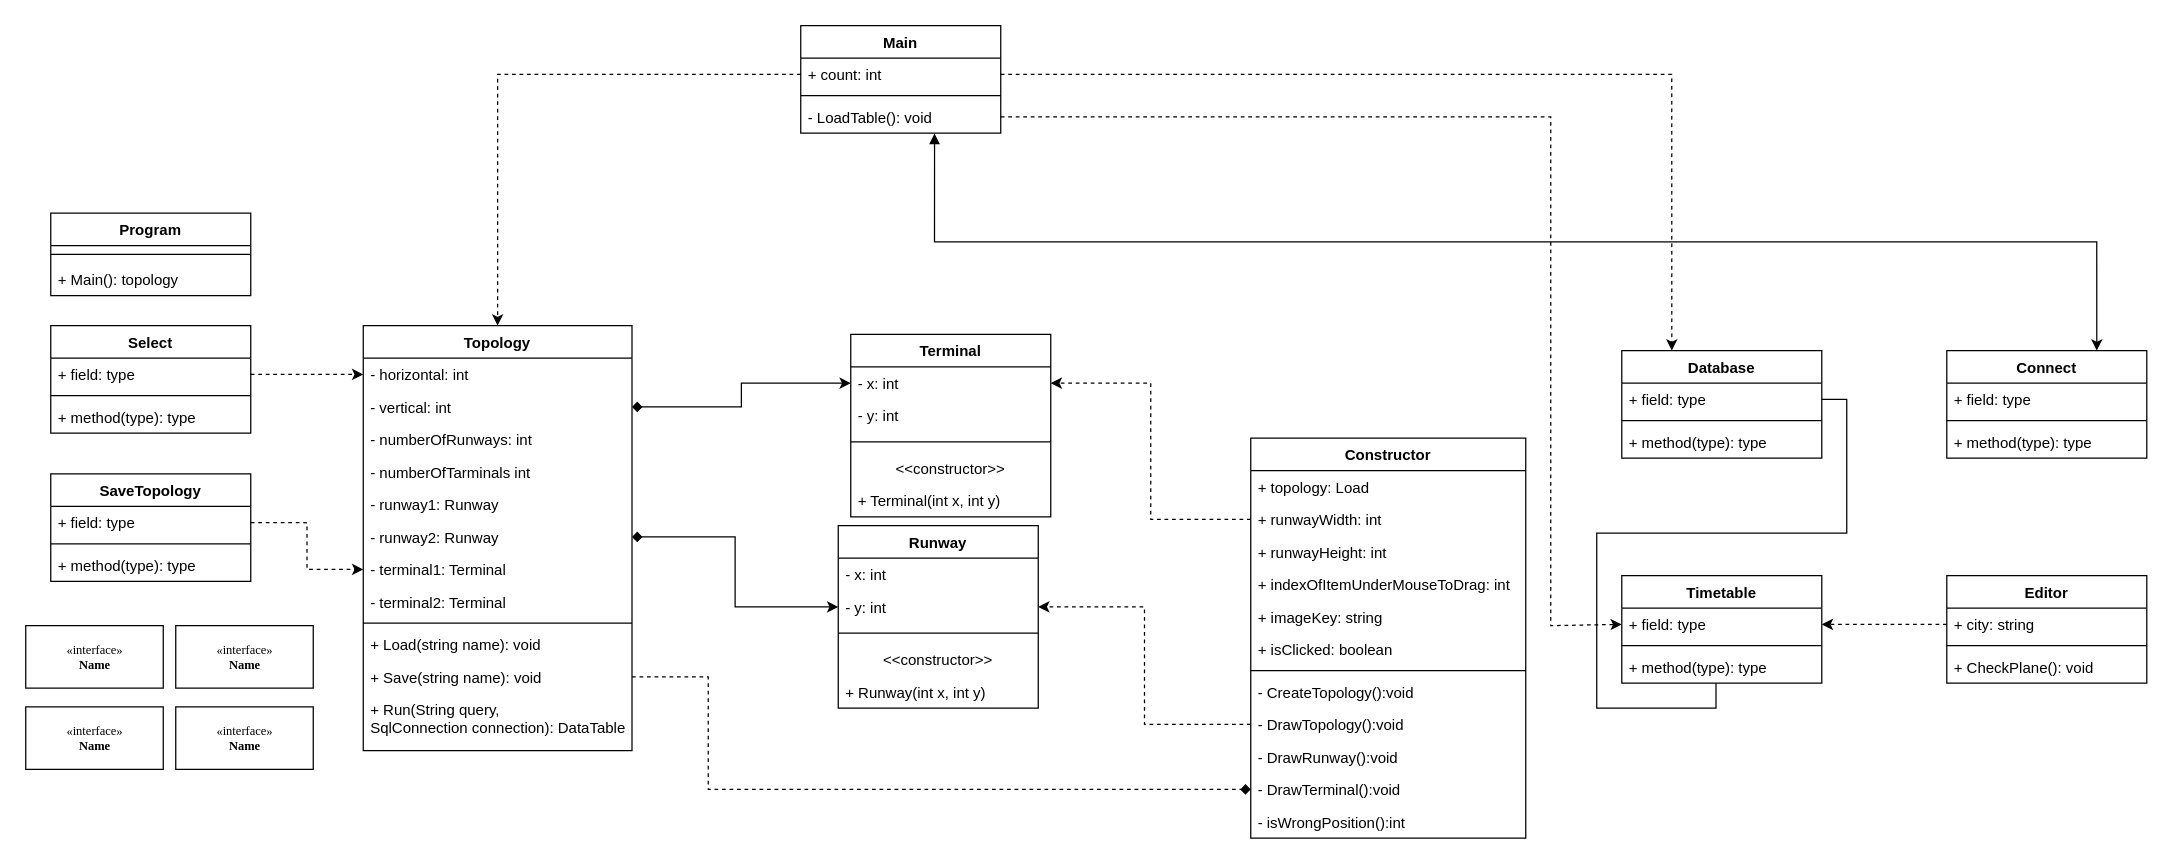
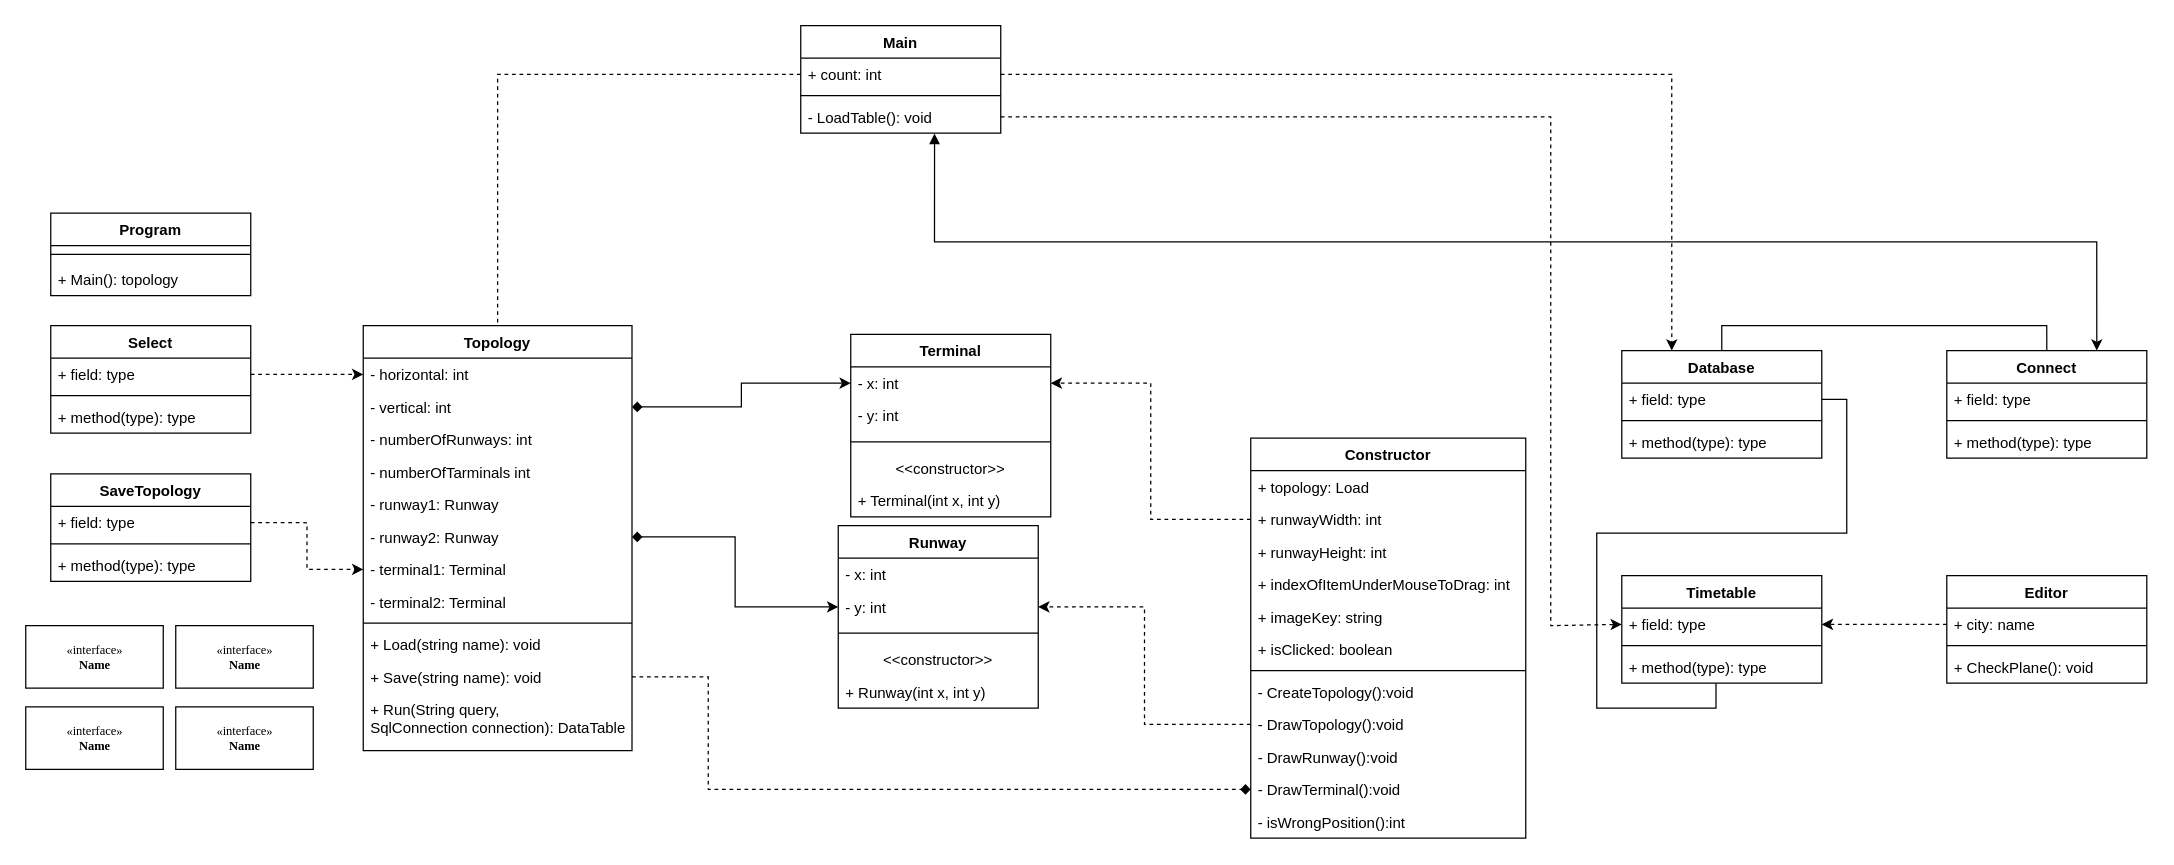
edge "+ count: int" -> "Topology": arrowhead classic -> none
edge "Database" -- "Connect": added
node "+ city: string": label "+ city: string" -> "+ city: name"
